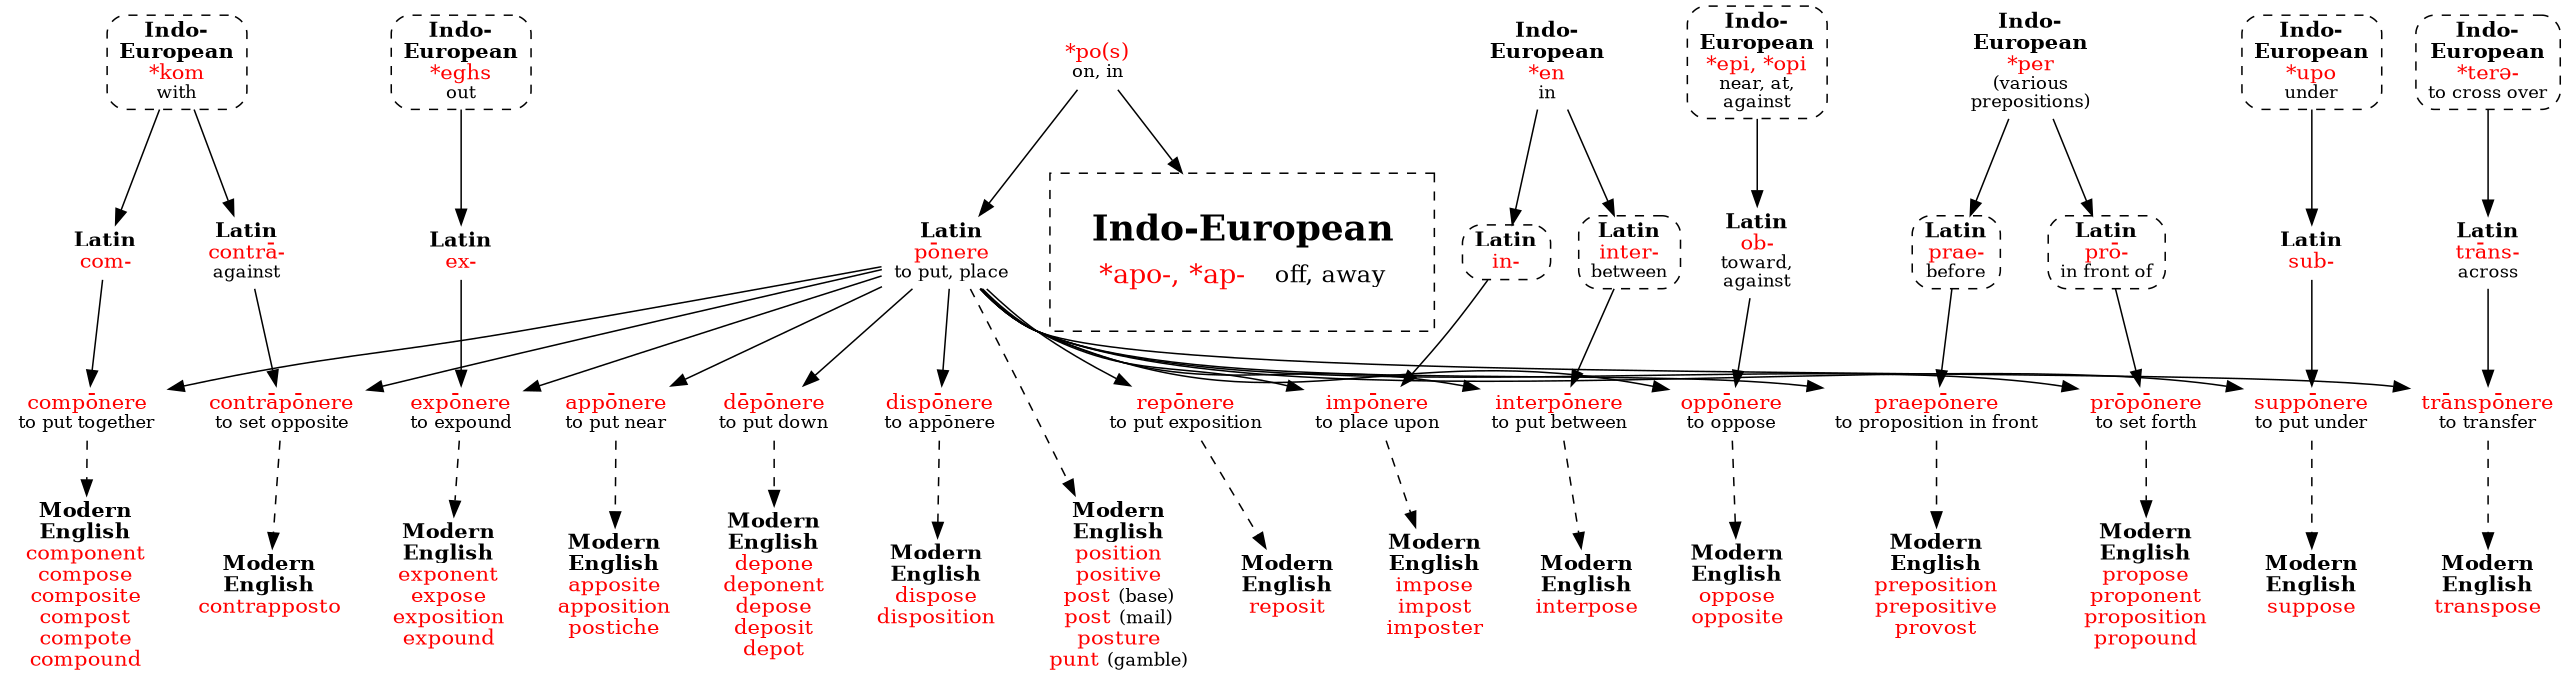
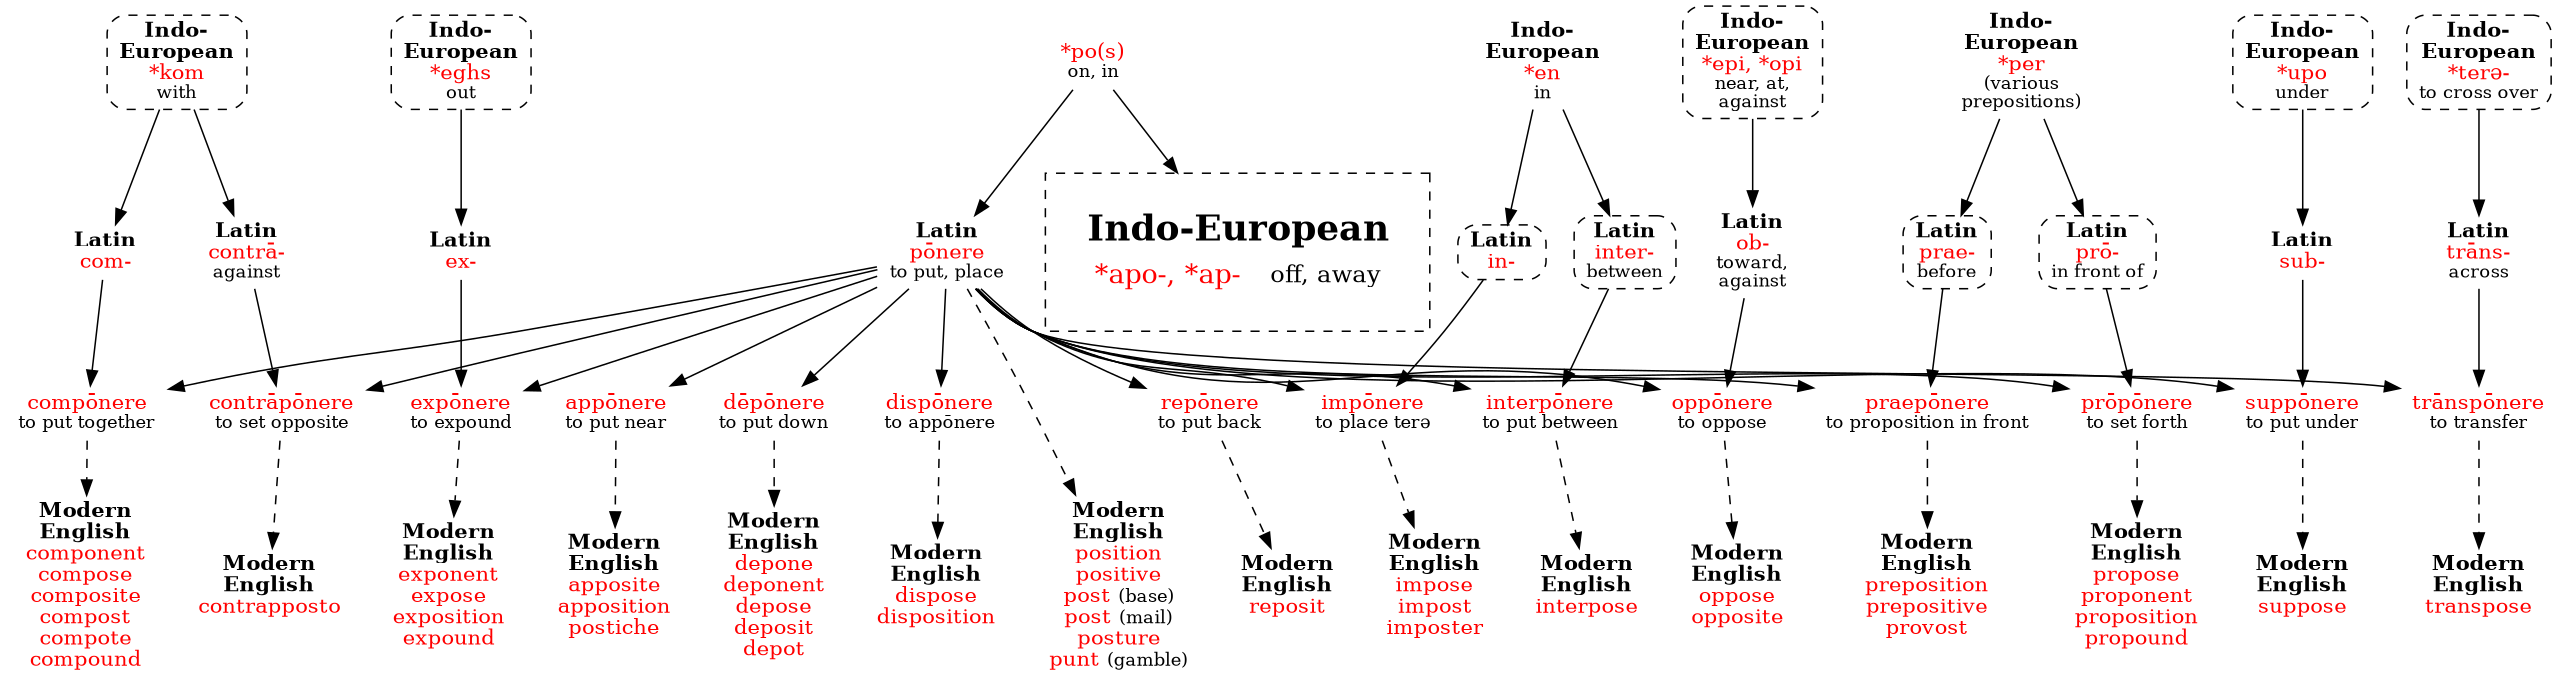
node "repōnere": text "to put exposition" -> "to put back"
node "impōnere": text "to place upon" -> "to place terə"
